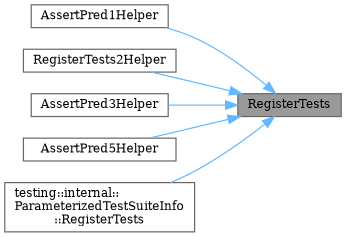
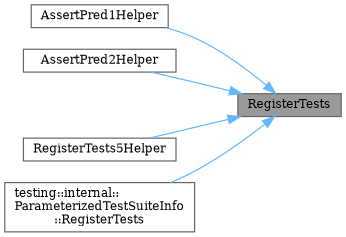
node "RegisterTests2Helper": label "RegisterTests2Helper" -> "AssertPred2Helper"
node "AssertPred3Helper": removed
node "AssertPred5Helper": label "AssertPred5Helper" -> "RegisterTests5Helper"
